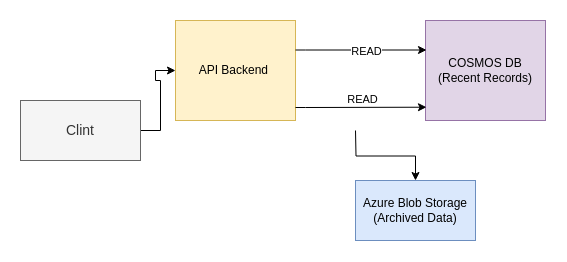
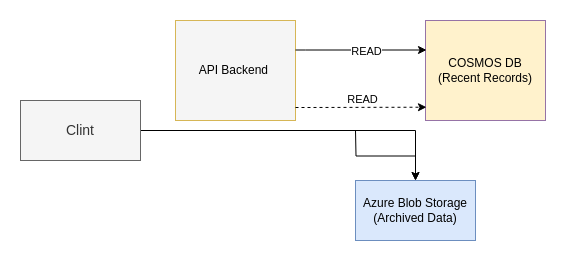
node "API Backend": fillcolor #fff2cc -> #f5f5f5
node "COSMOS DB (Recent Records)": fillcolor #e1d5e7 -> #fff2cc
edge "Clint" -> "API Backend": now "Clint" -> "Azure Blob Storage (Archived Data)"
edge "API Backend" -> "COSMOS DB (Recent Records)": style solid -> dashed
